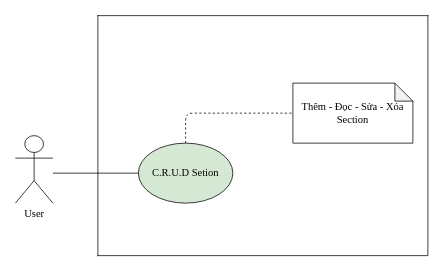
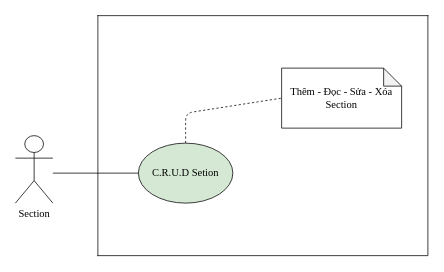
node "Thêm - Đọc - Sửa - Xóa Section": moved (353, 113) -> (342, 98)
node "User": label "User" -> "Section"
